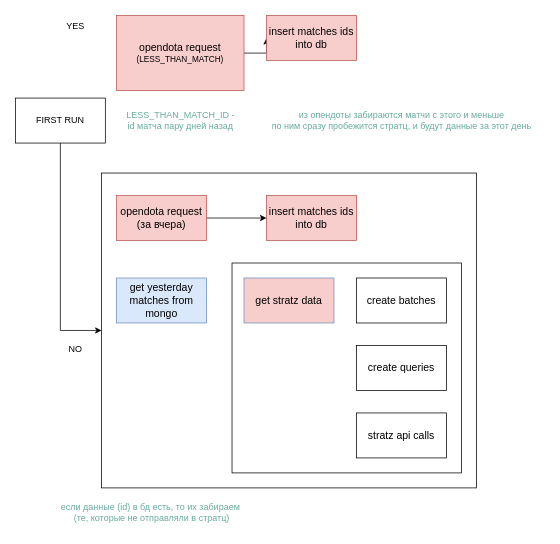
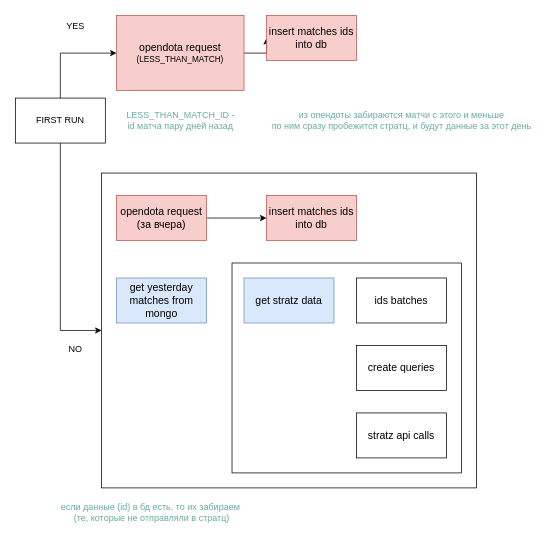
edge "FIRST RUN" -> "opendota request (LESS_THAN_MATCH)": added
node "get stratz data": fillcolor #f8cecc -> #dae8fc
node "create batches": label "create batches" -> "ids batches"
